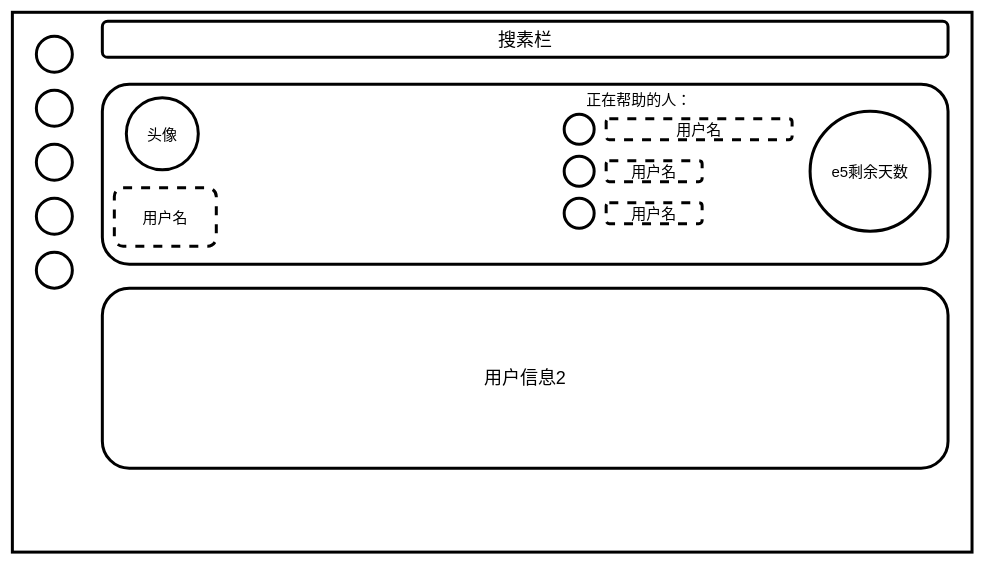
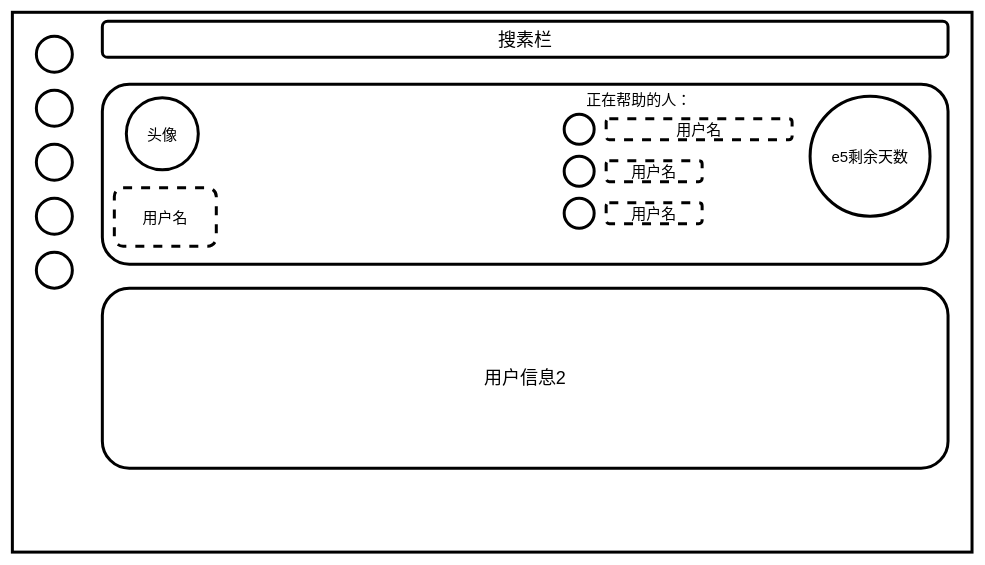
node "e5剩余天数": moved (870, 171) -> (870, 156)
